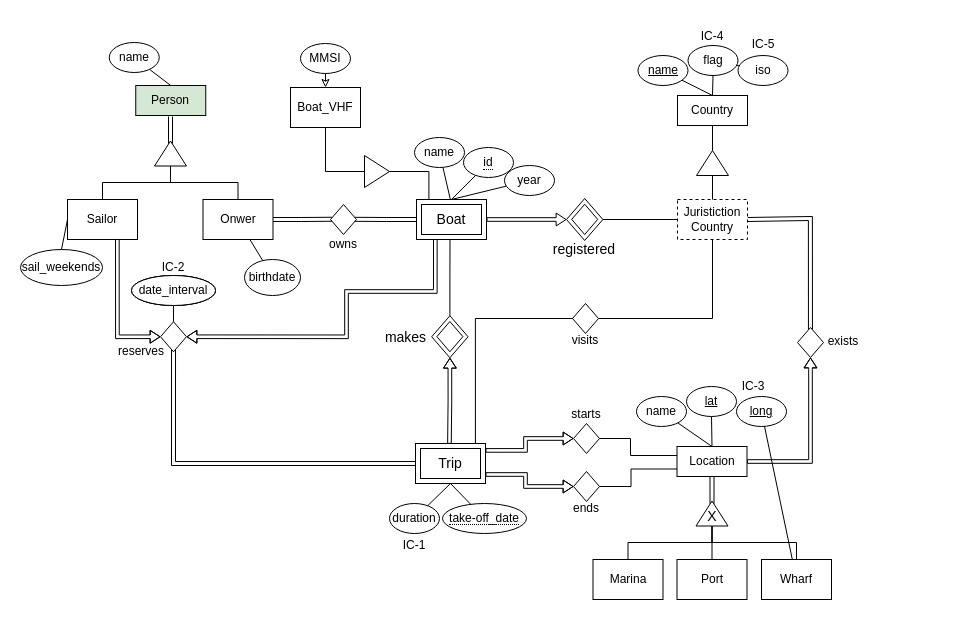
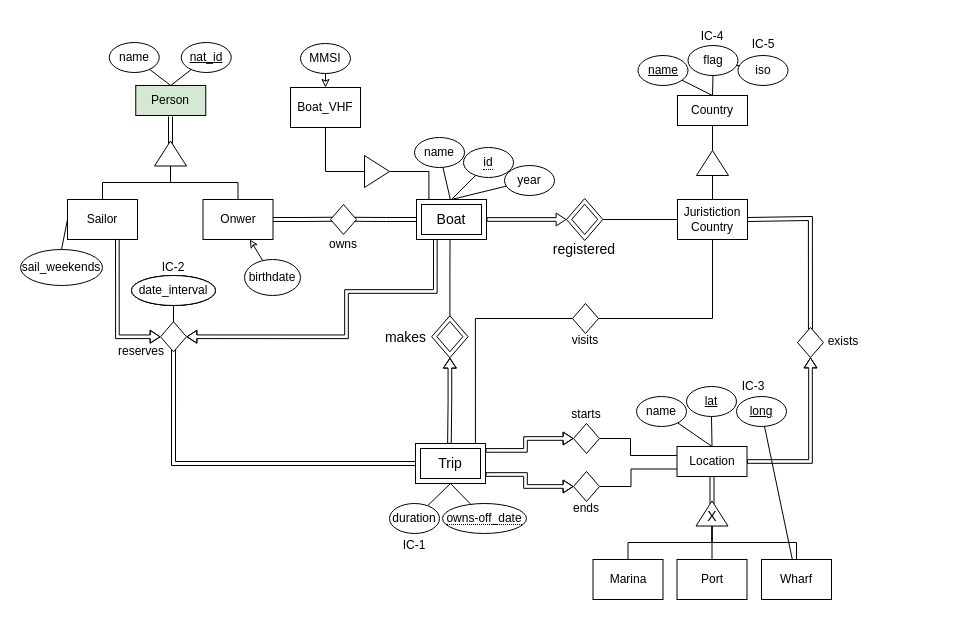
node "nat_id": added
edge "nat_id" -- "Person": added
node "Juristiction Country": style dashed -> solid
edge "Onwer" -- "birthdate": arrowhead none -> classic
node "take-off_date": label "take-off_date" -> "owns-off_date"
